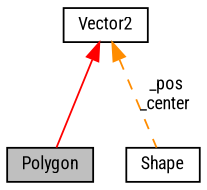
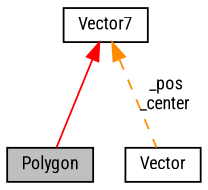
node "Vector2": label "Vector2" -> "Vector7"
node "Shape": label "Shape" -> "Vector"
